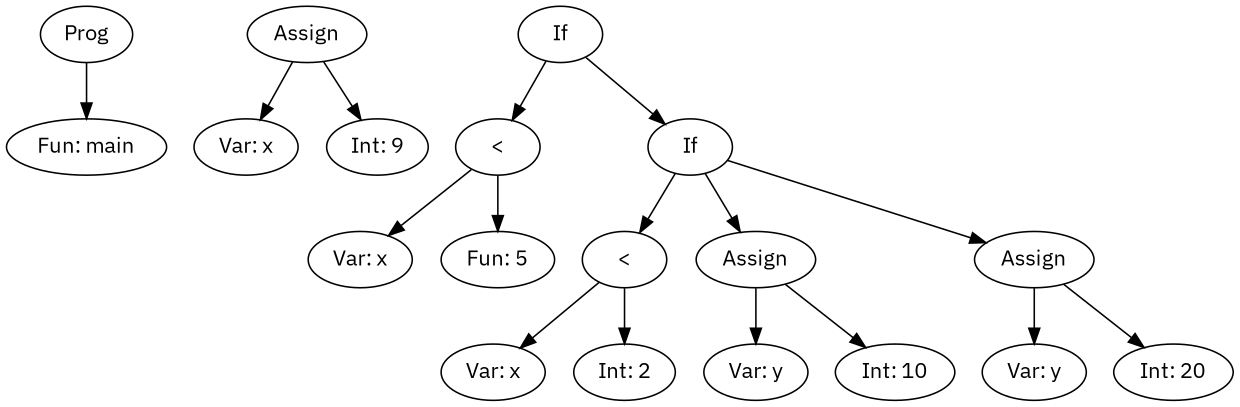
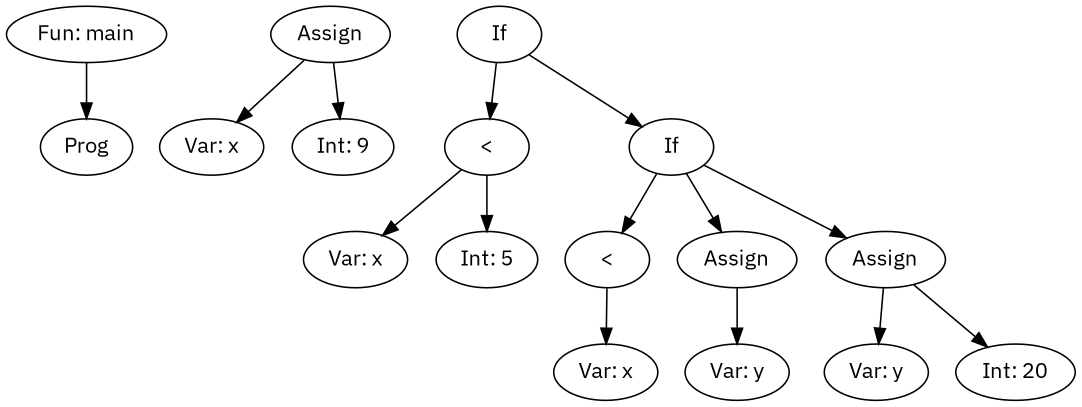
edge "Prog" -> "Fun: main": reversed
node "Fun: 5": label "Fun: 5" -> "Int: 5"
node "Int: 2": removed
node "Int: 10": removed
